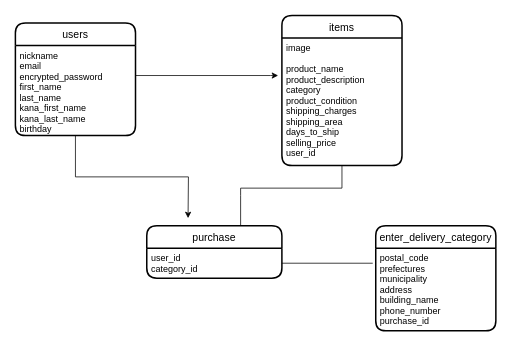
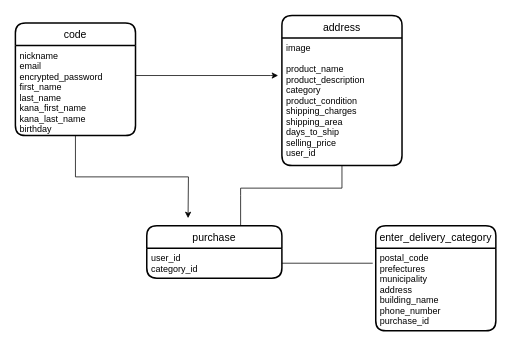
node "items": label "items" -> "address"
node "users": label "users" -> "code"
